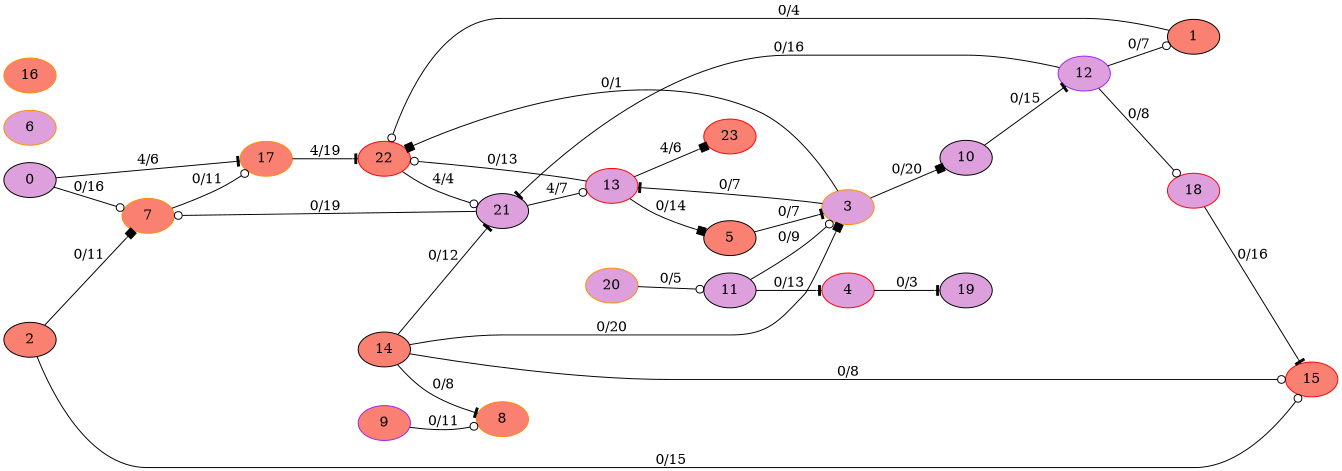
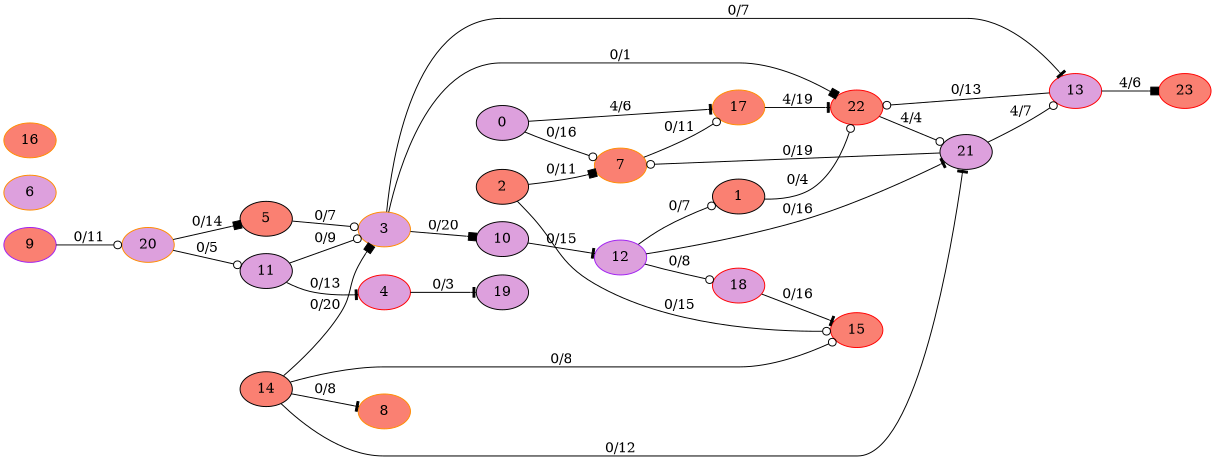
edge "13" -> "5": now "20" -> "5"
edge "5" -> "3": arrowhead tee -> odot
edge "9" -> "8": now "9" -> "20"
